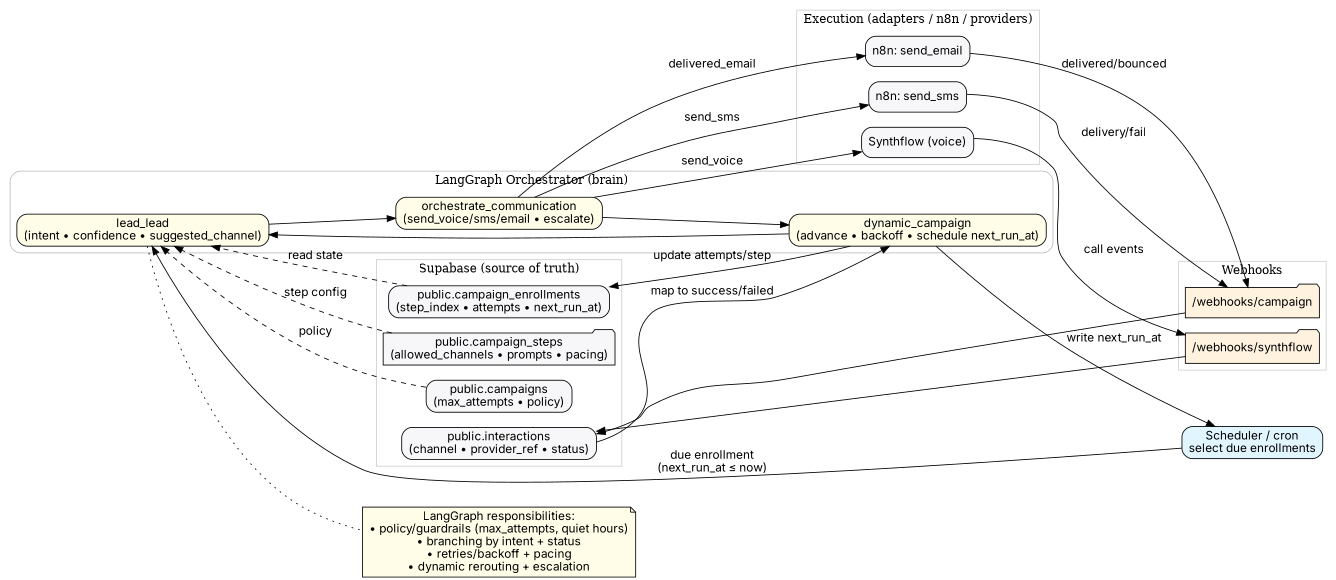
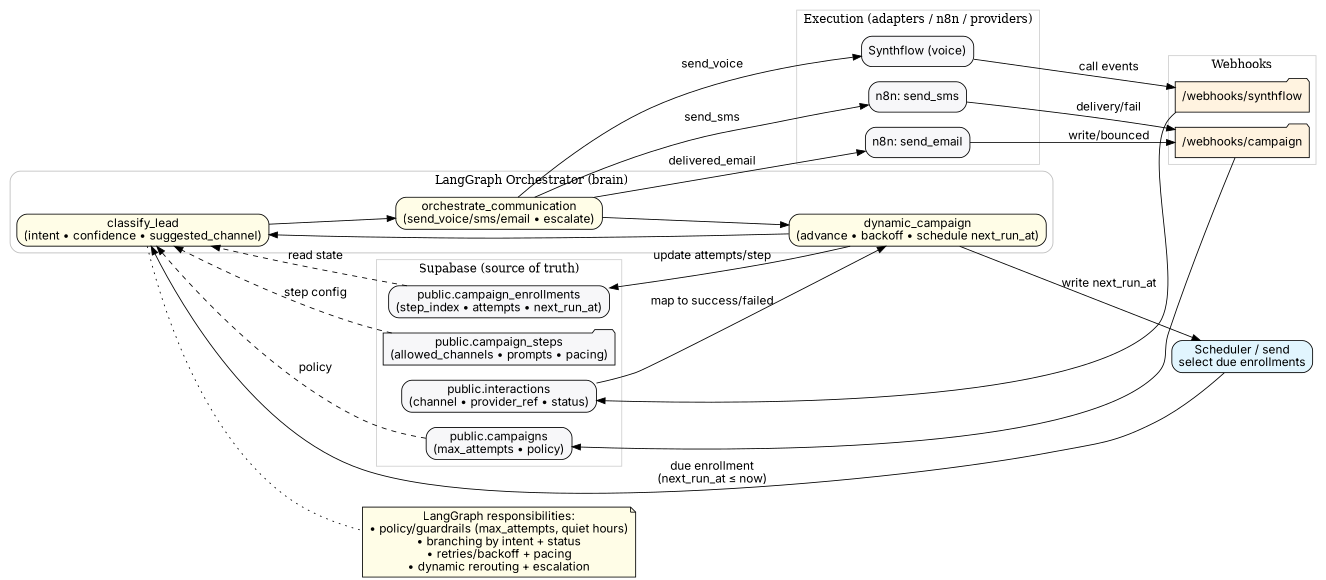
edge "n8n: send_email" -> "/webhooks/campaign": label "delivered/bounced" -> "write/bounced"
node "lead_lead (intent • confidence • suggested_channel)": label "lead_lead (intent • confidence • suggested_channel)" -> "classify_lead (intent • confidence • suggested_channel)"
edge "/webhooks/campaign" -> "public.interactions (channel • provider_ref • status)": now "/webhooks/campaign" -> "public.campaigns (max_attempts • policy)"
node "Scheduler / cron select due enrollments": label "Scheduler / cron select due enrollments" -> "Scheduler / send select due enrollments"
